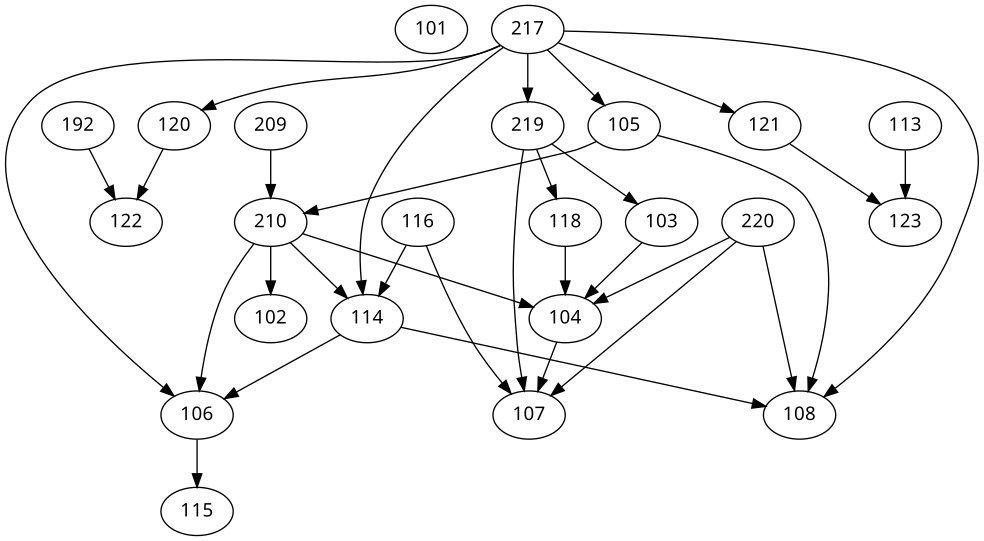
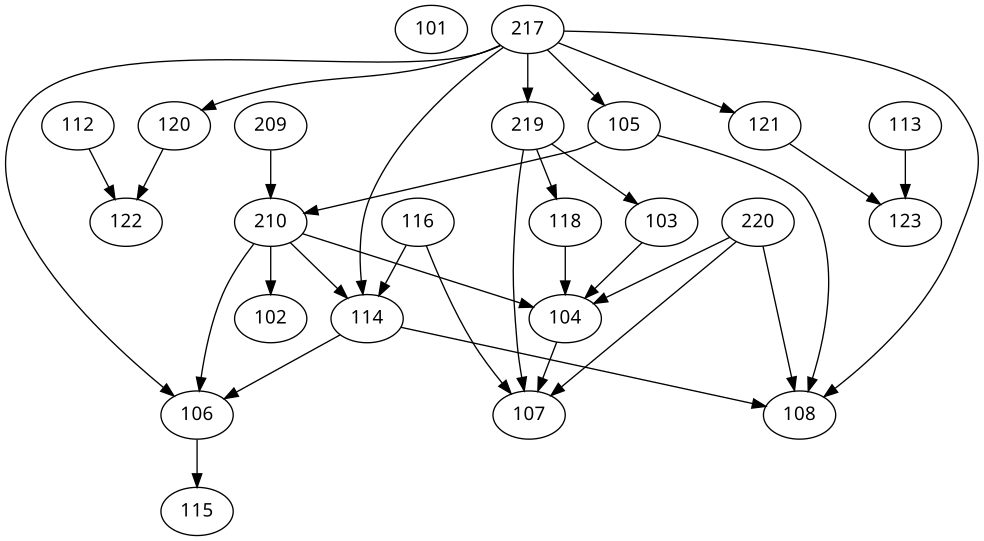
node "192": label "192" -> "112"
